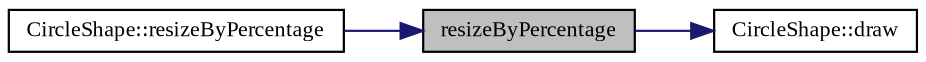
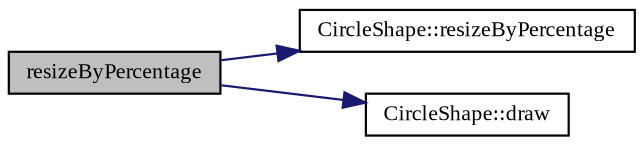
edge "CircleShape::resizeByPercentage" -> "resizeByPercentage": reversed
